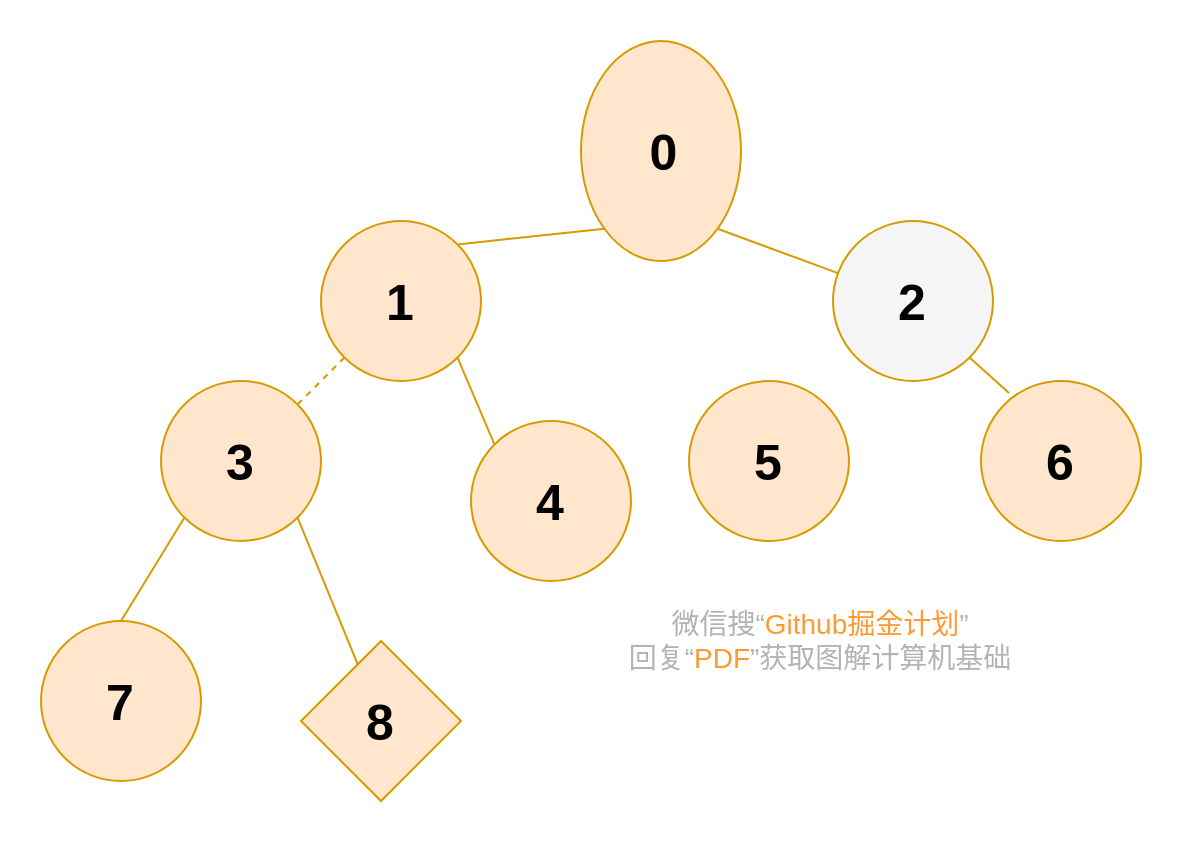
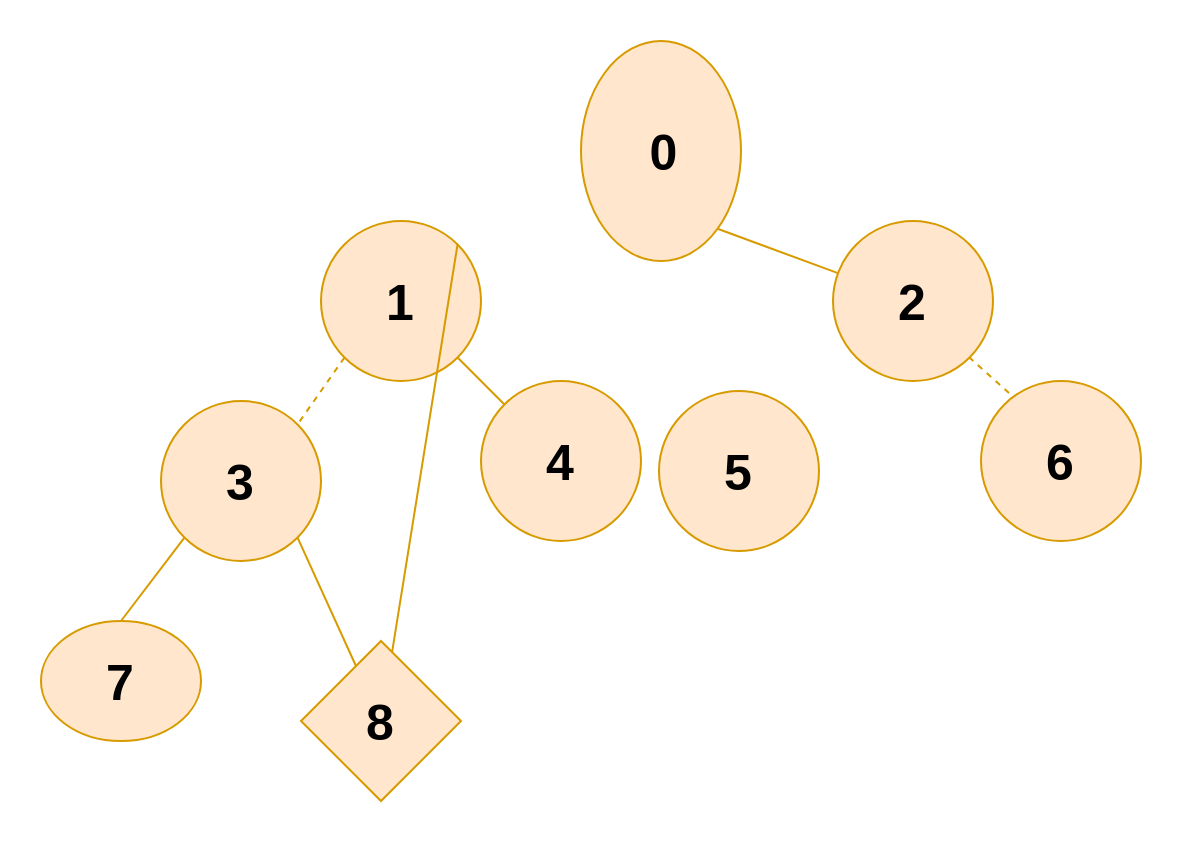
edge "0" -- "1": now "8" -- "1"
node "2": fillcolor #f5f5f5 -> #ffe6cc
edge "2" -- "6": style solid -> dashed
node "3": moved (241, 461) -> (241, 481)
node "5": moved (769, 461) -> (739, 471)
node "4": moved (551, 501) -> (561, 461)
node "微信搜“Github掘金计划”回复“PDF”获取图解计算机基础": removed
node "7": size 160x160 -> 160x120
